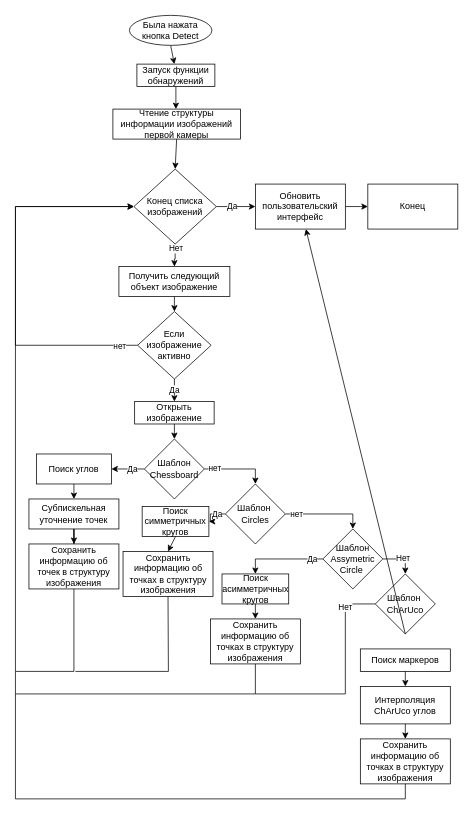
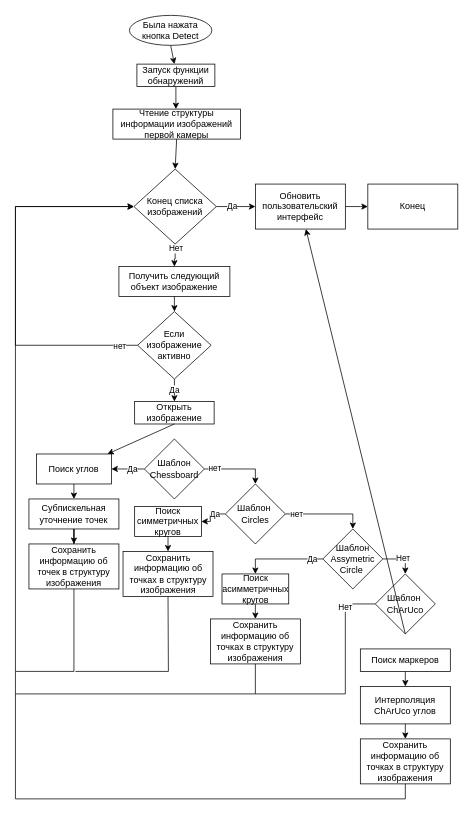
edge "Открыть изображение" -> "Шаблон Chessboard": now "Открыть изображение" -> "Поиск углов"
node "Поиск симметричных кругов": moved (176, 522) -> (168, 522)
